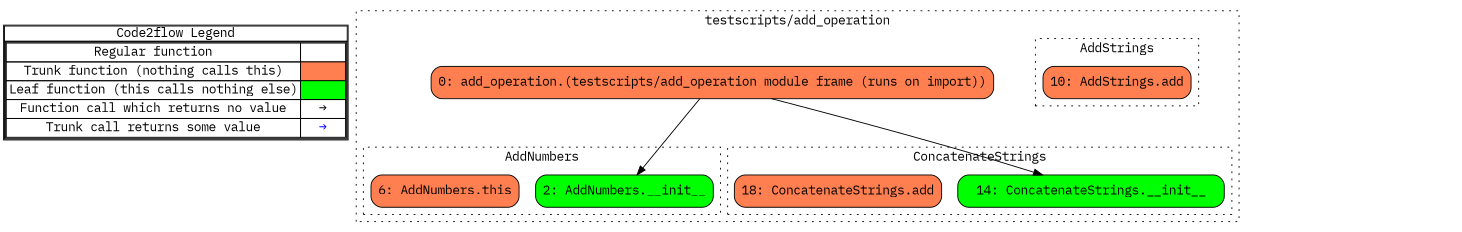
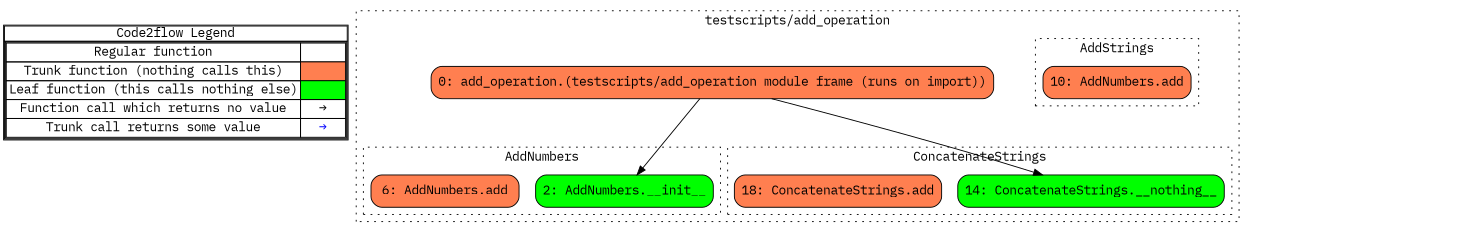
node "10: AddStrings.add": label "10: AddStrings.add" -> "10: AddNumbers.add"
node "6: AddNumbers.this": label "6: AddNumbers.this" -> "6: AddNumbers.add"
node "14: ConcatenateStrings.__init__": label "14: ConcatenateStrings.__init__" -> "14: ConcatenateStrings.__nothing__"
